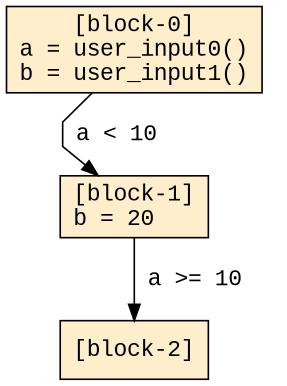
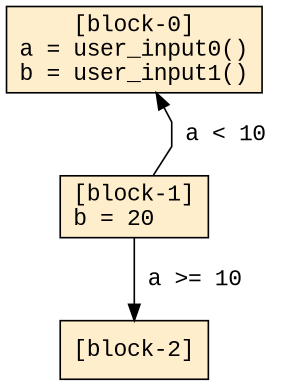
edge "[block-0] a = user_input0() b = user_input1()" -> "[block-1] b = 20": reversed
